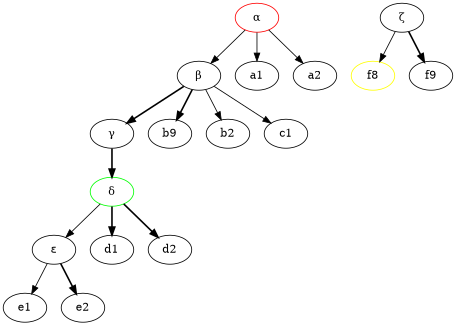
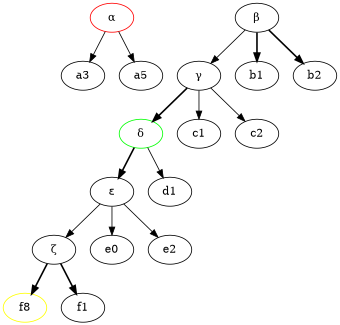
edge "ζ" -> "f8": style solid -> bold
edge "α" -> "β": removed
node "a1": label "a1" -> "a3"
node "a2": label "a2" -> "a5"
node "f9": label "f9" -> "f1"
edge "β" -> "b2": style solid -> bold
edge "β" -> "γ": style bold -> solid
edge "β" -> "c1": now "γ" -> "c1"
node "b9": label "b9" -> "b1"
node "c2": added
edge "δ" -> "d1": style bold -> solid
edge "ε" -> "ζ": added
edge "δ" -> "ε": style solid -> bold
node "d2": removed
edge "ε" -> "e2": style bold -> solid
node "e1": label "e1" -> "e0"
